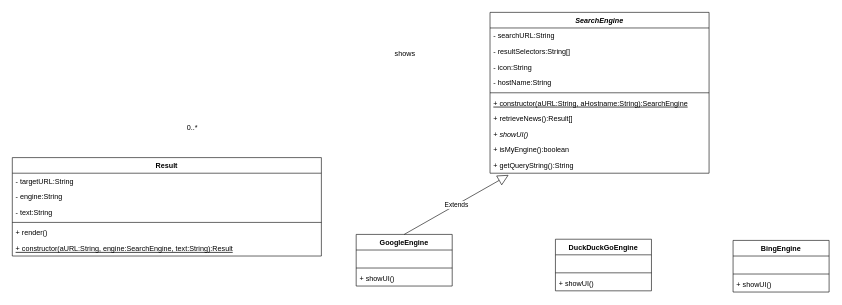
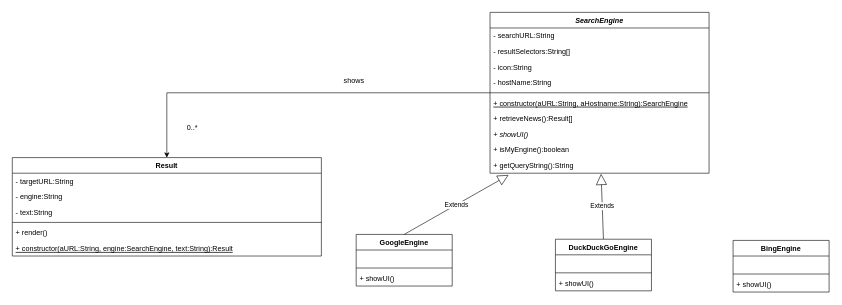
node "shows": moved (405, 54) -> (354, 81)
edge "SearchEngine" -> "Result": added
edge "DuckDuckGoEngine" -> "+ getQueryString():String": added, label "Extends"
